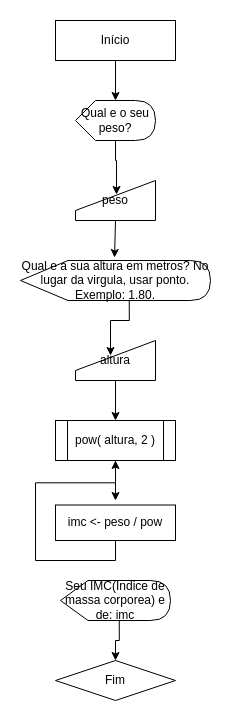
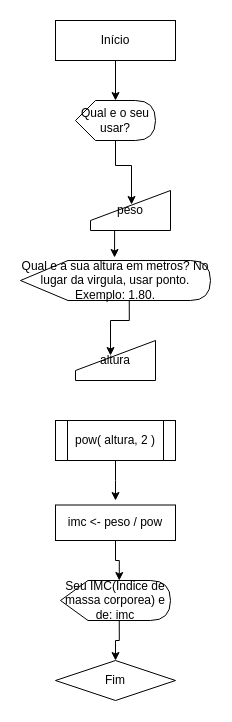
node "Qual e o seu peso?": label "Qual e o seu peso?" -> "Qual e o seu usar?"
node "peso": moved (116, 201) -> (131, 211)
edge "altura" -> "pow( altura, 2 )": removed
edge "imc <- peso / pow" -> "pow( altura, 2 )": now "imc <- peso / pow" -> "Seu IMC(Indice de massa corporea) e de: imc"
